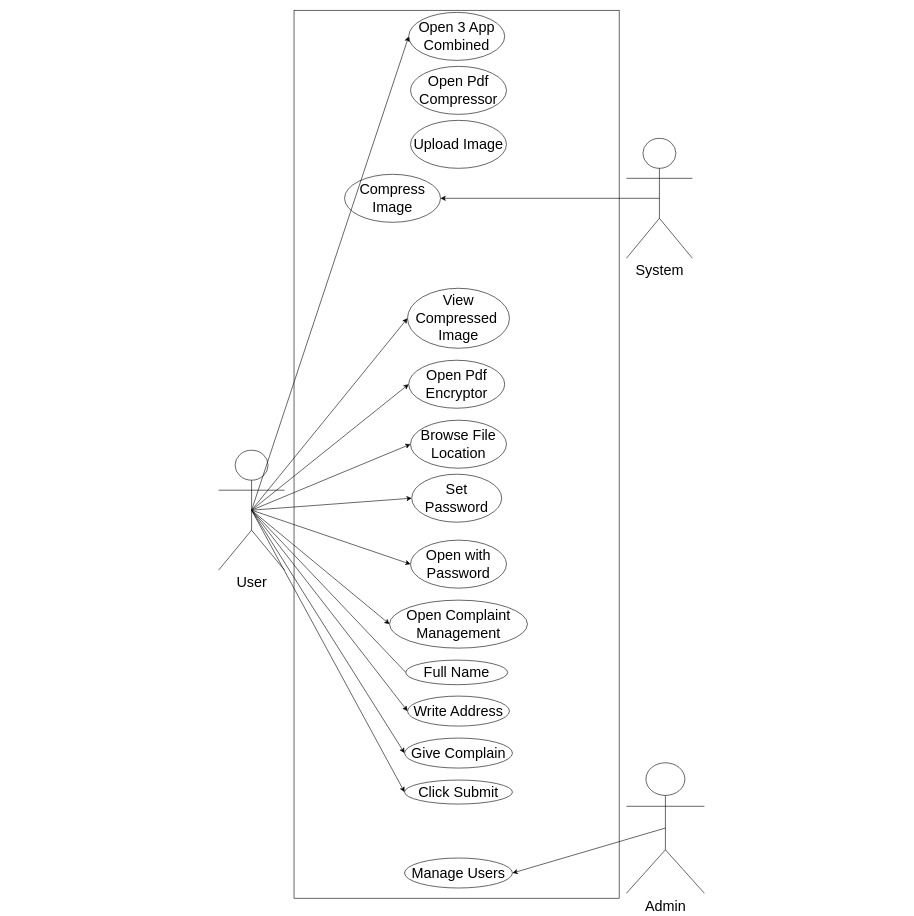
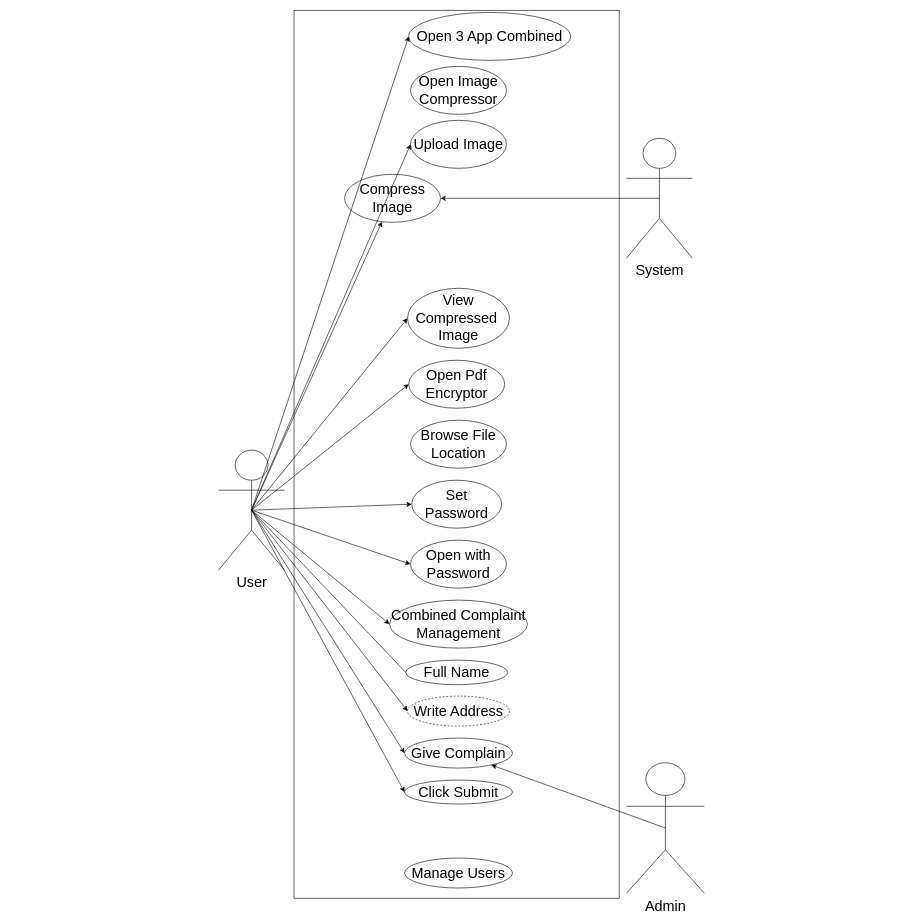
node "Open 3 App Combined": size 96x48 -> 162x48
node "Open Pdf Compressor": label "Open Pdf Compressor" -> "Open Image Compressor"
edge "User" -> "Upload Image": added
edge "User" -> "Browse File Location": now "User" -> "Compress Image"
node "Set Password": moved (457, 498) -> (457, 504)
node "Open Complaint Management": label "Open Complaint Management" -> "Combined Complaint Management"
node "Write Address": style solid -> dashed
edge "Admin" -> "Manage Users": now "Admin" -> "Give Complain"
